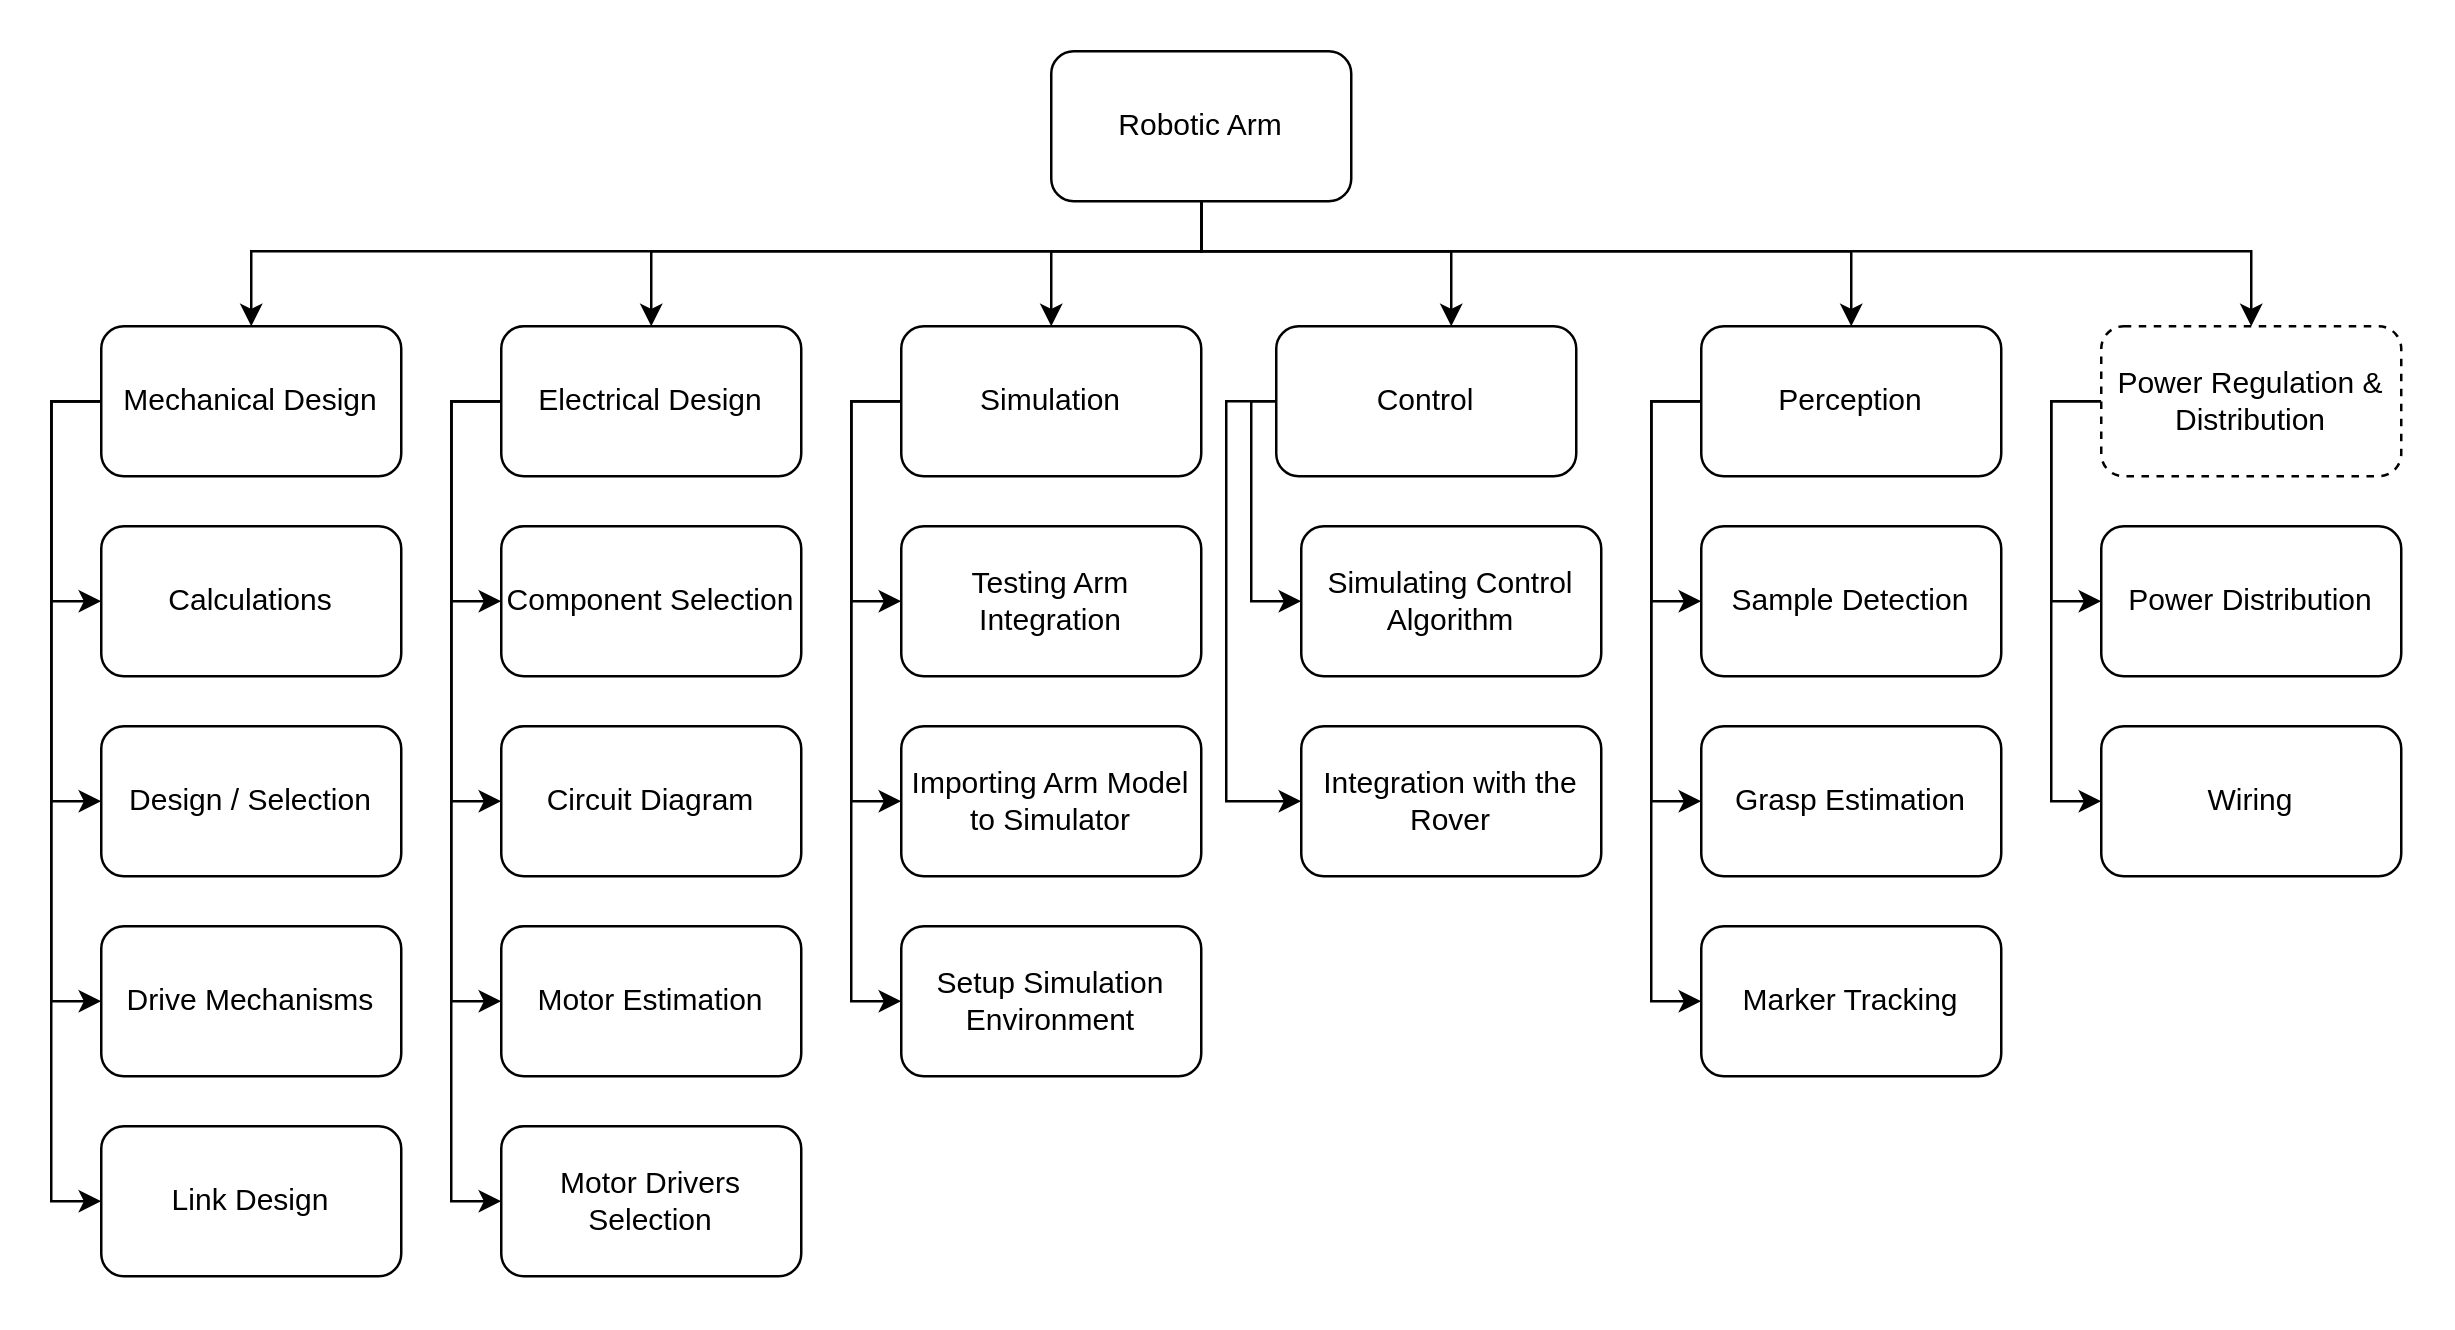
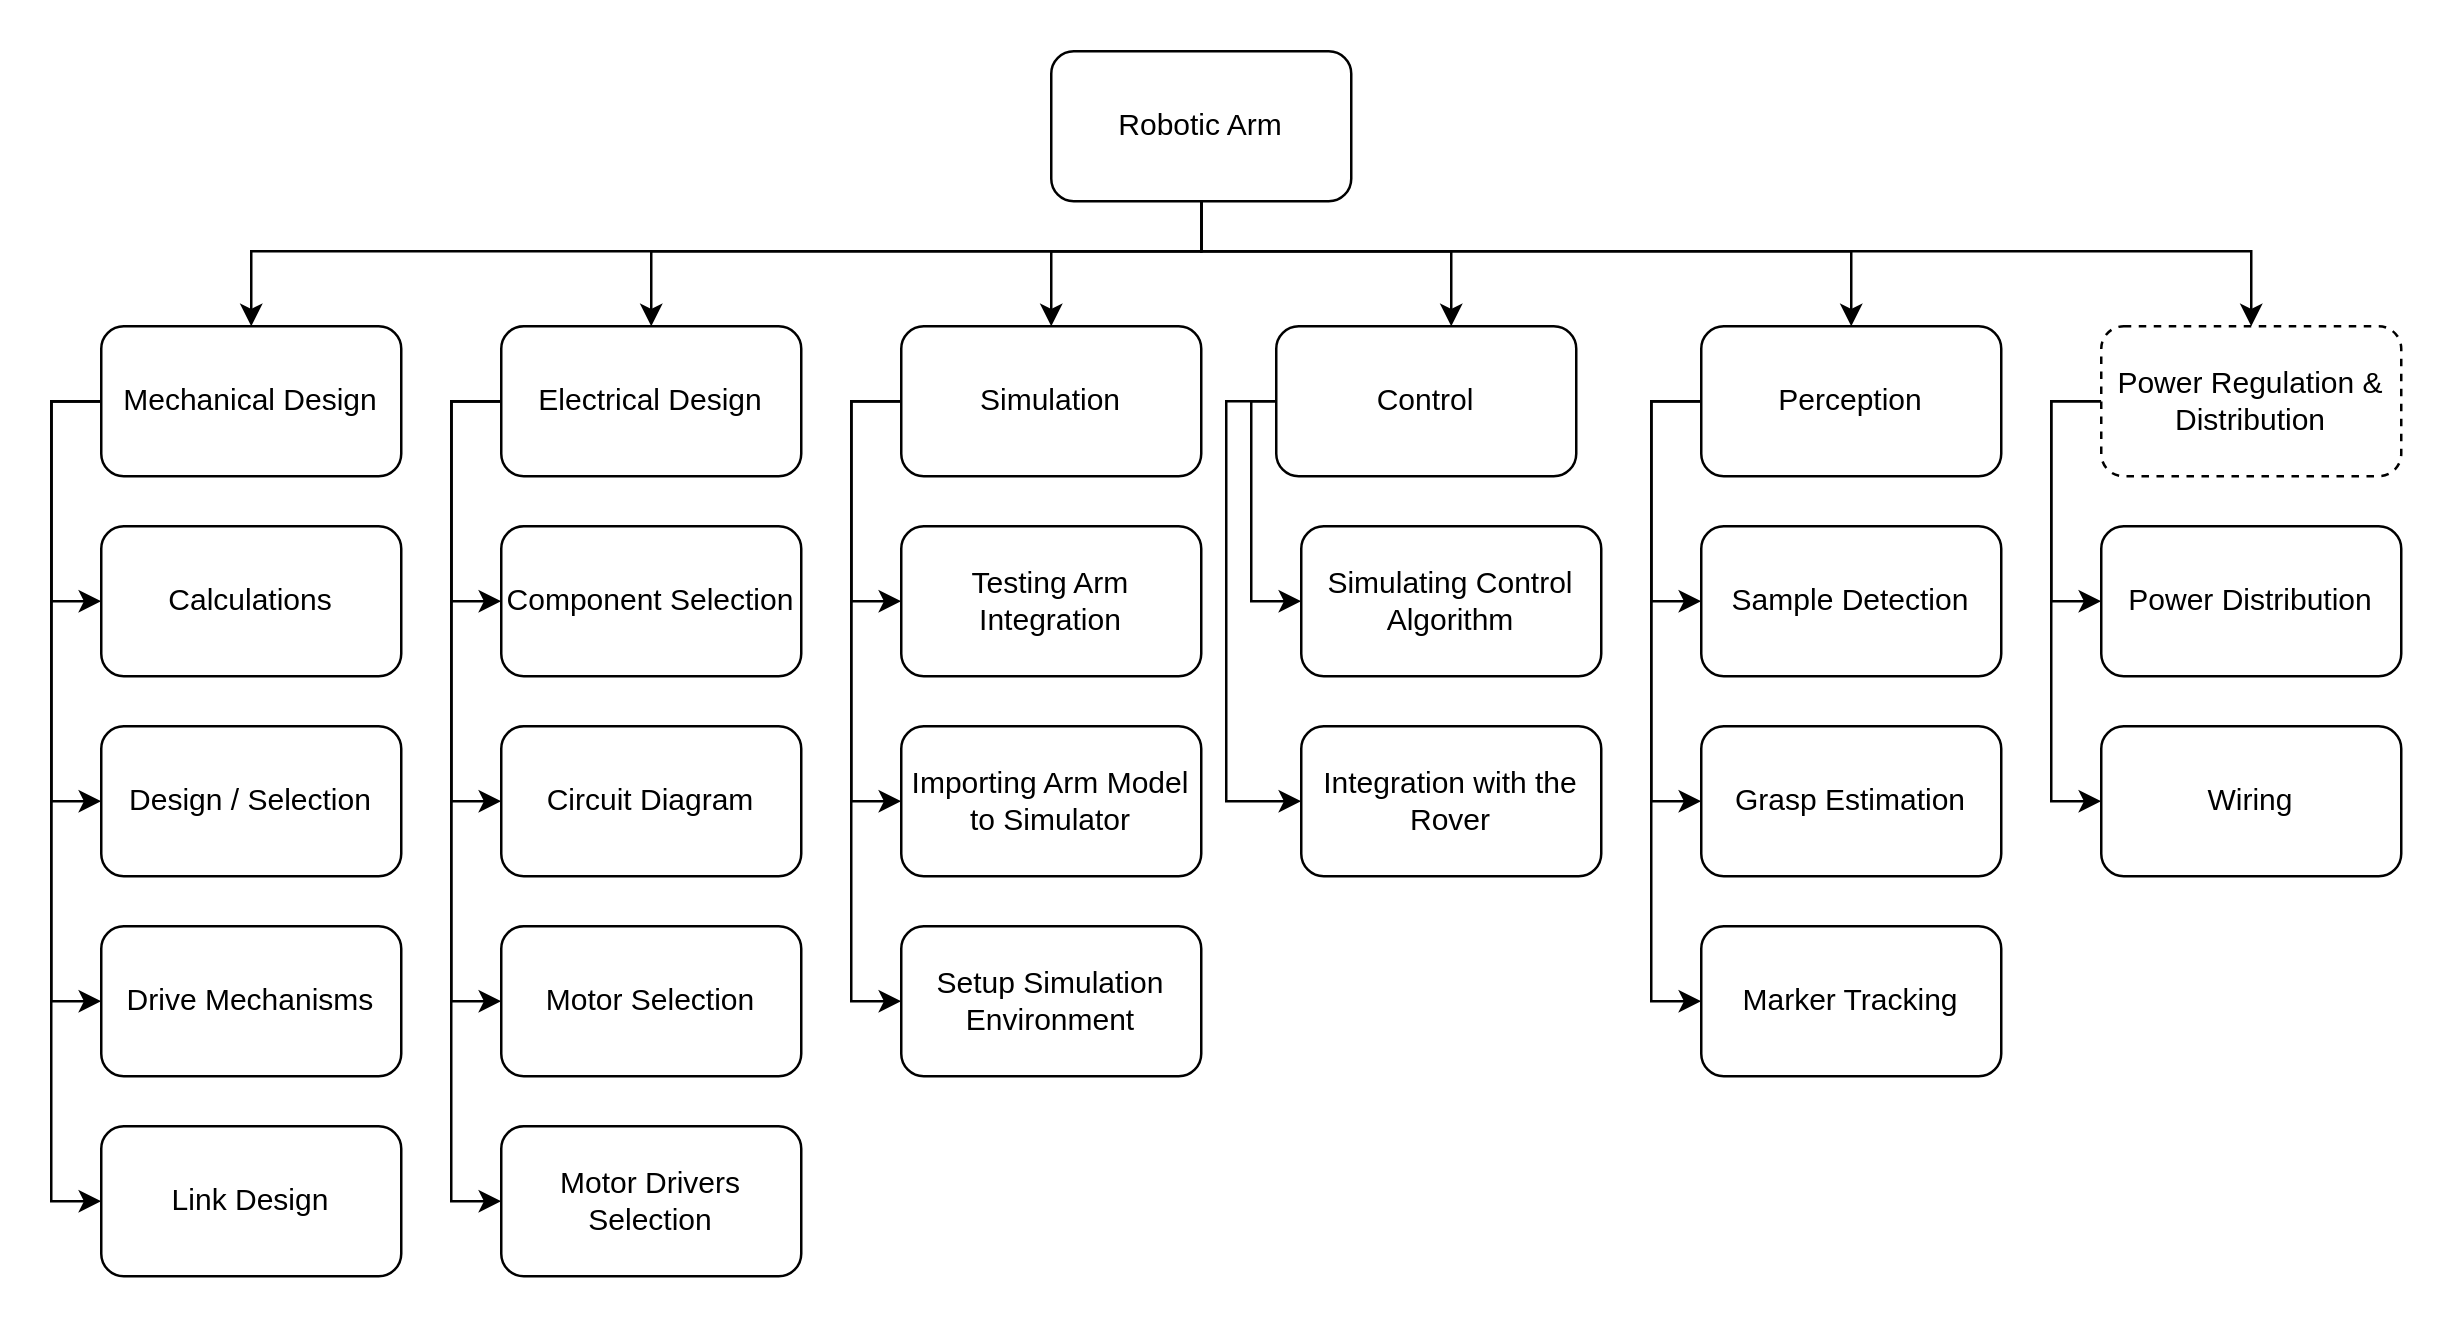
node "Motor Estimation": label "Motor Estimation" -> "Motor Selection"
